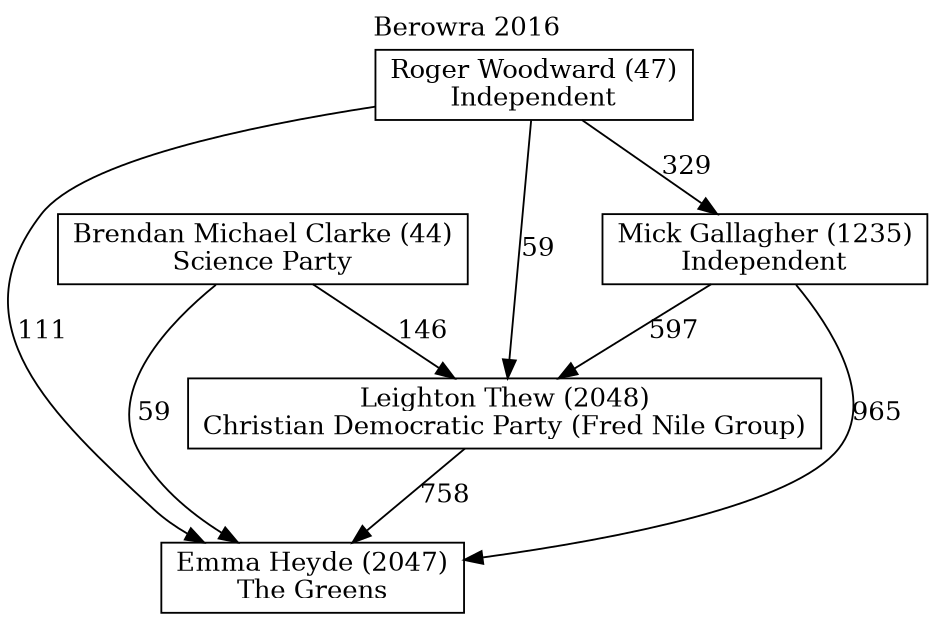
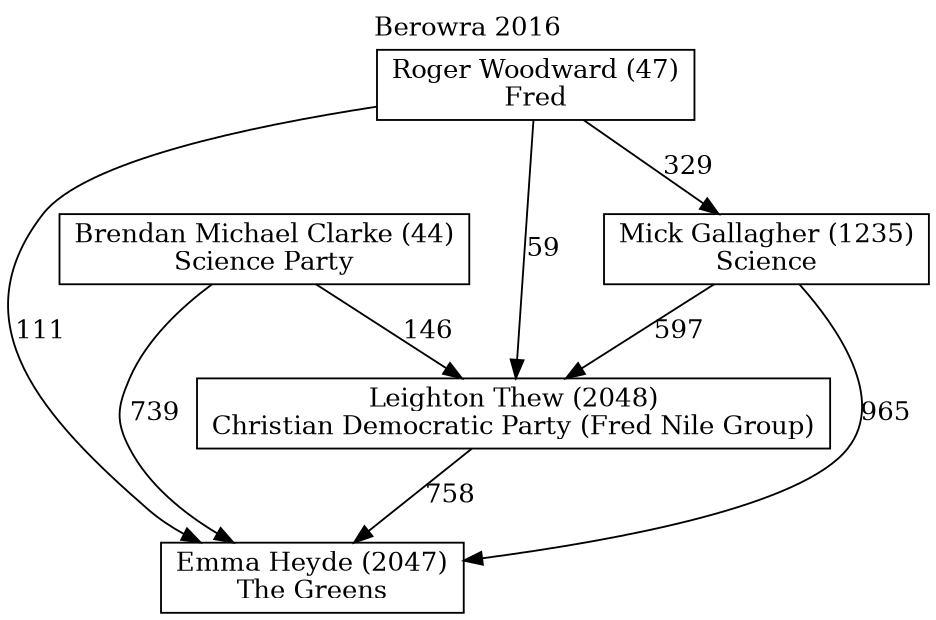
node "Roger Woodward (47) Independent": label "Roger Woodward (47) Independent" -> "Roger Woodward (47) Fred"
node "Mick Gallagher (1235) Independent": label "Mick Gallagher (1235) Independent" -> "Mick Gallagher (1235) Science"
edge "Brendan Michael Clarke (44) Science Party" -> "Emma Heyde (2047) The Greens": label "59" -> "739"
